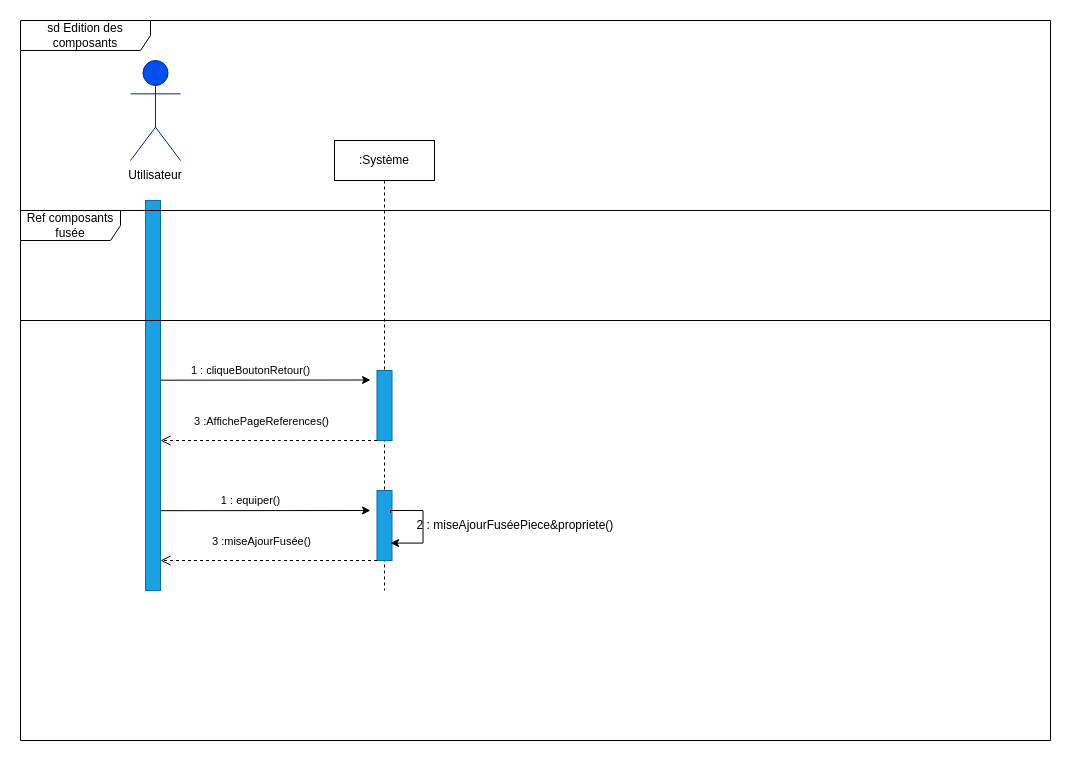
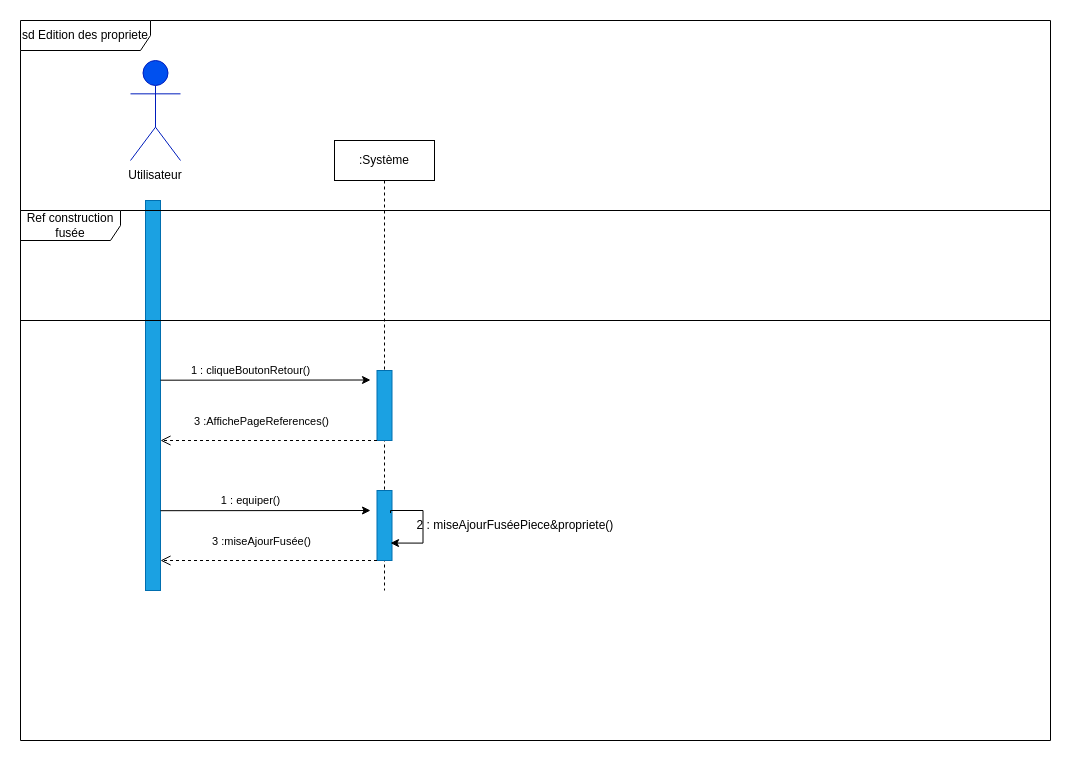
node "sd Edition des composants": label "sd Edition des composants" -> "sd Edition des propriete"
node "Ref composants fusée": label "Ref composants fusée" -> "Ref construction fusée"
